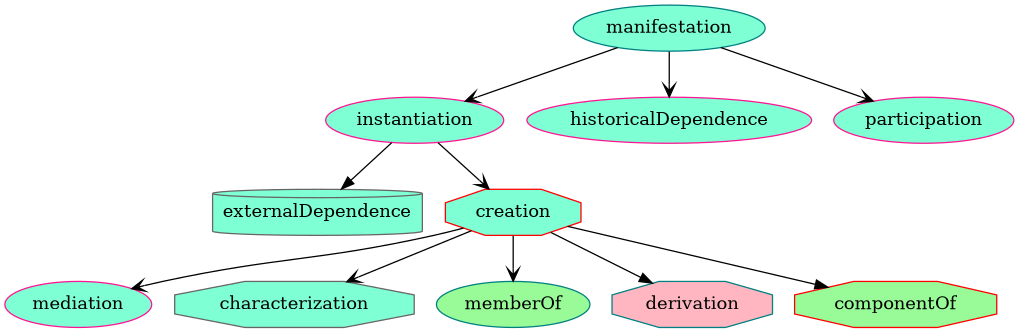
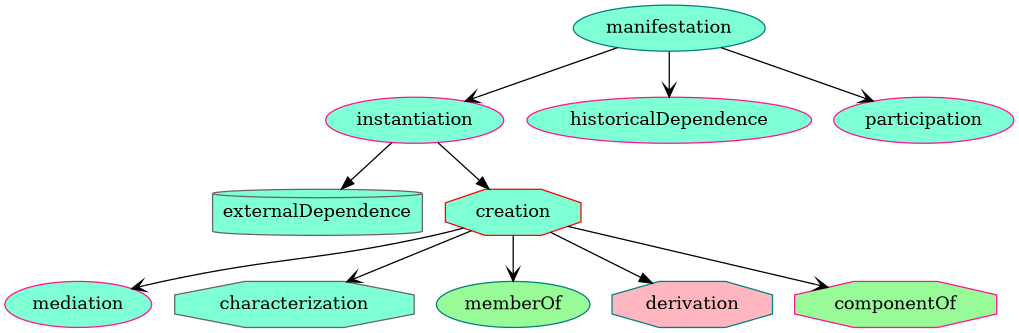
edge "instantiation" -> "creation": arrowhead vee -> normal
edge "creation" -> "componentOf": arrowhead normal -> vee
node "componentOf": color red -> deeppink
